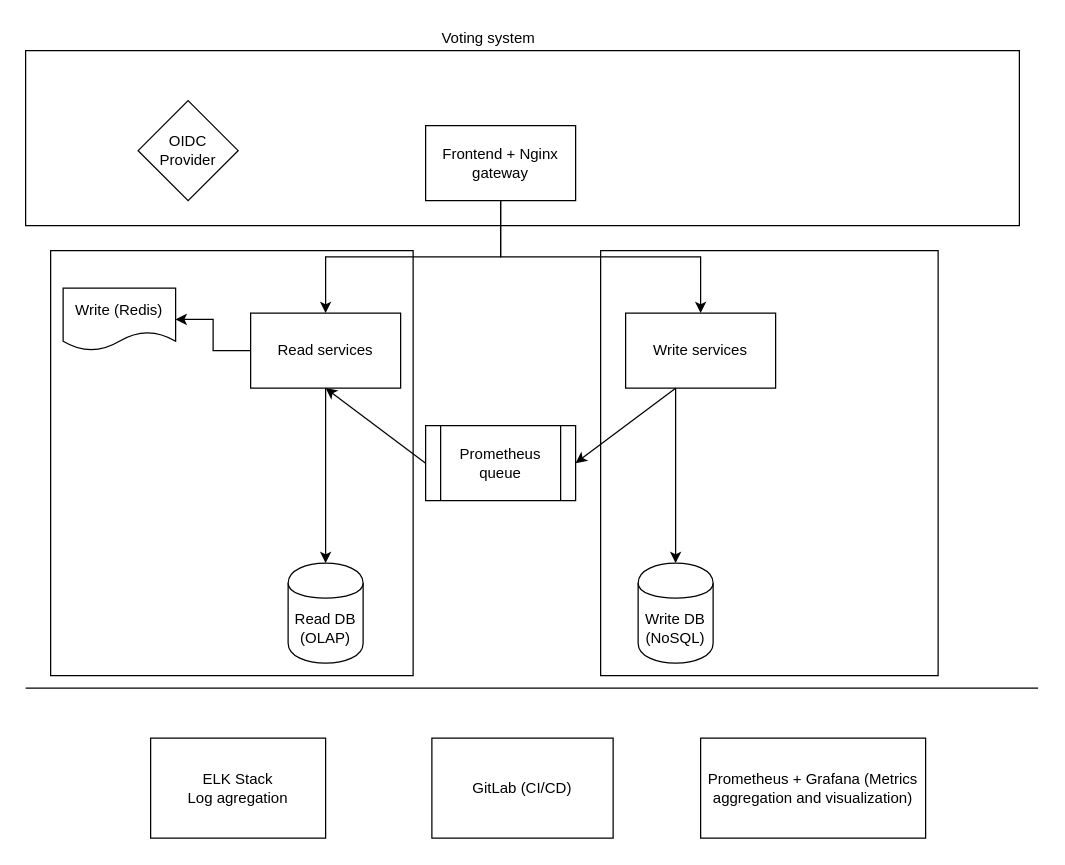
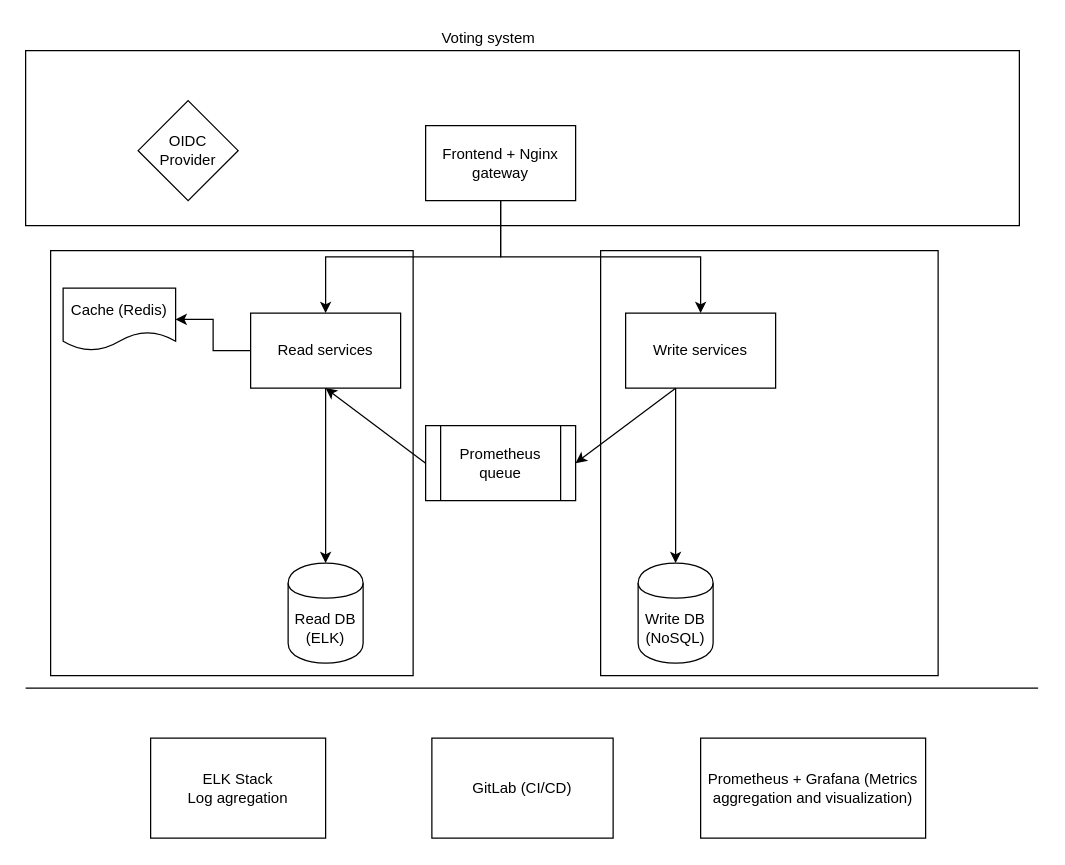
node "Write (Redis)": label "Write (Redis)" -> "Cache (Redis)"
node "Read DB (OLAP)": label "Read DB (OLAP)" -> "Read DB (ELK)"
